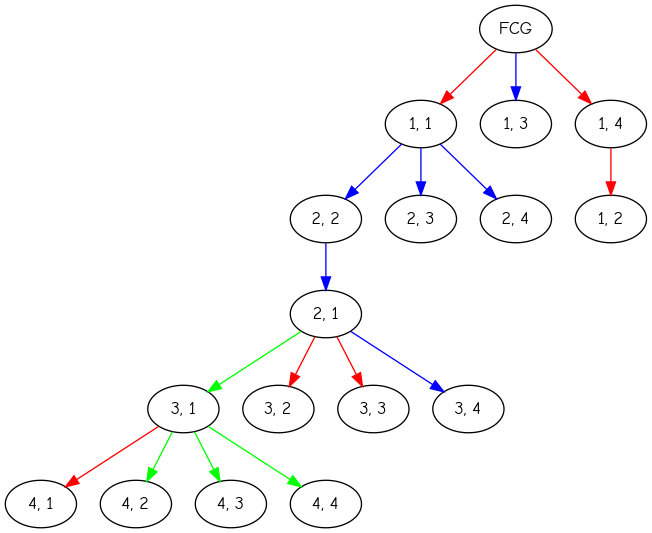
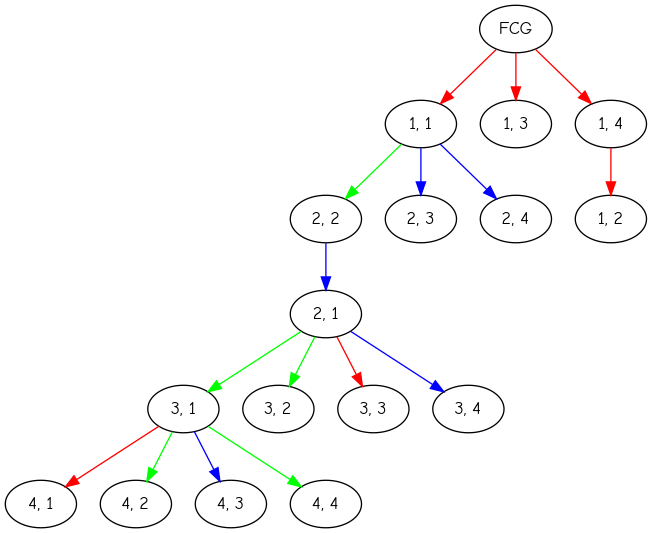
edge "FCG" -> "1, 3": color blue -> red
edge "1, 1" -> "2, 2": color blue -> green
edge "2, 1" -> "3, 2": color red -> green
edge "3, 1" -> "4, 3": color green -> blue
